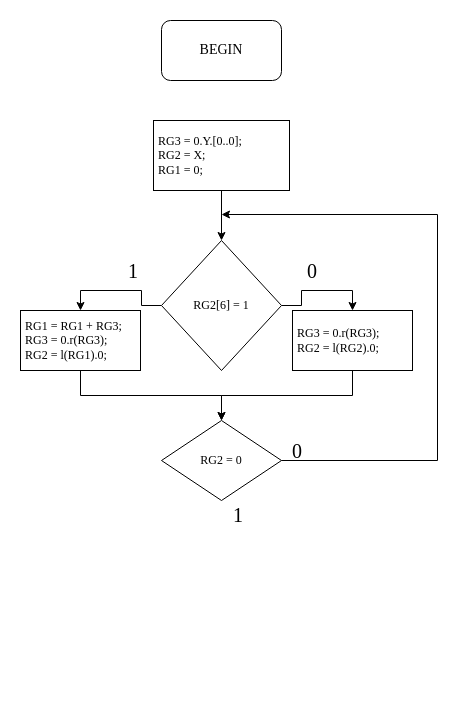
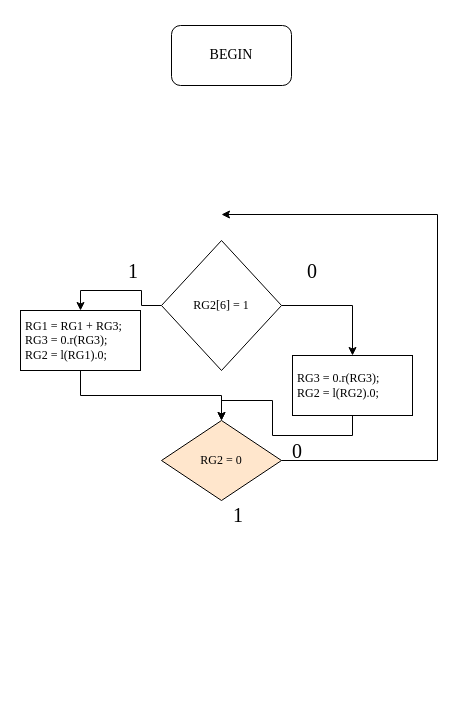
node "BEGIN": moved (222, 51) -> (232, 56)
node "RG3 = 0.Y.[0..0]; RG2 = X; RG1 = 0;": removed
edge "RG3 = 0.Y.[0..0]; RG2 = X; RG1 = 0;" -> "RG2[6] = 1": removed
node "RG3 = 0.r(RG3); RG2 = l(RG2).0;": moved (353, 341) -> (353, 386)
node "RG2 = 0": fillcolor #ffffff -> #ffe6cc
